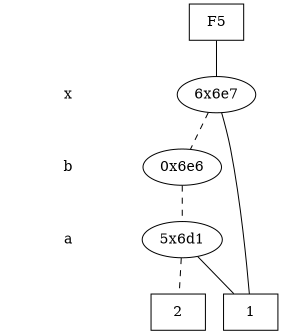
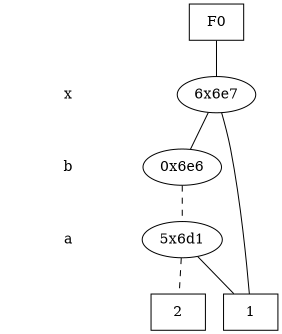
node "F5": label "F5" -> "F0"
edge "6x6e7" -- "0x6e6": style dashed -> solid
